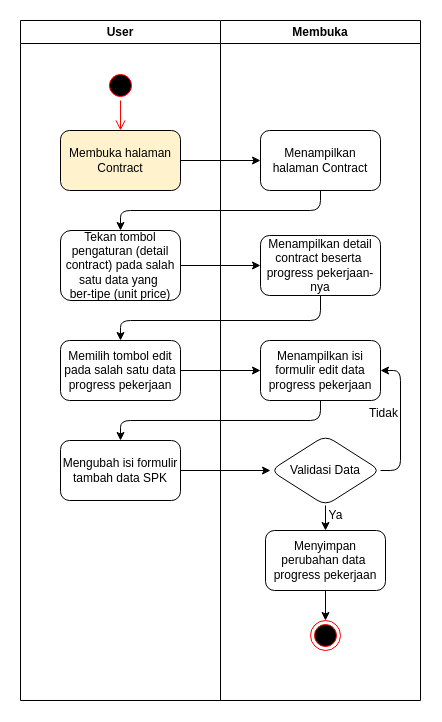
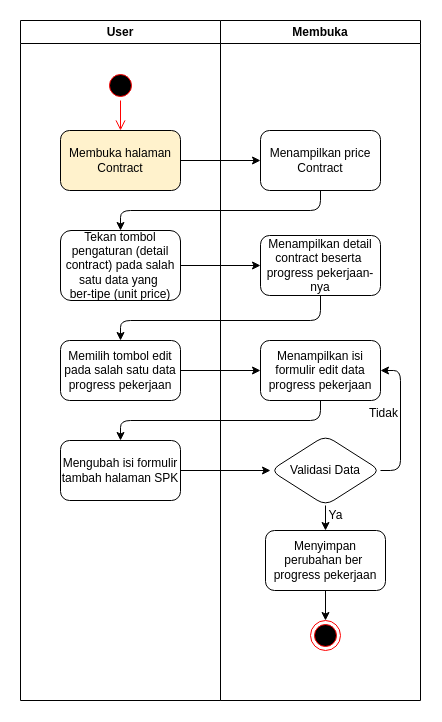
node "Menampilkan halaman Contract": label "Menampilkan halaman Contract" -> "Menampilkan price Contract"
node "Mengubah isi formulir tambah data SPK": label "Mengubah isi formulir tambah data SPK" -> "Mengubah isi formulir tambah halaman SPK"
node "Menyimpan perubahan data progress pekerjaan": label "Menyimpan perubahan data progress pekerjaan" -> "Menyimpan perubahan ber progress pekerjaan"
